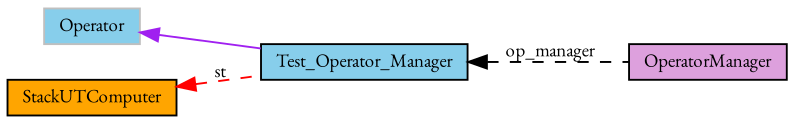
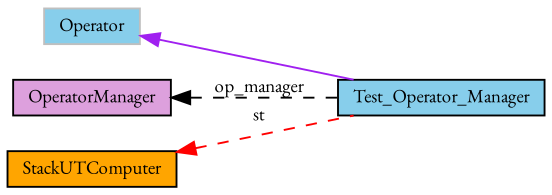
edge "OperatorManager" -> "Test_Operator_Manager": reversed
